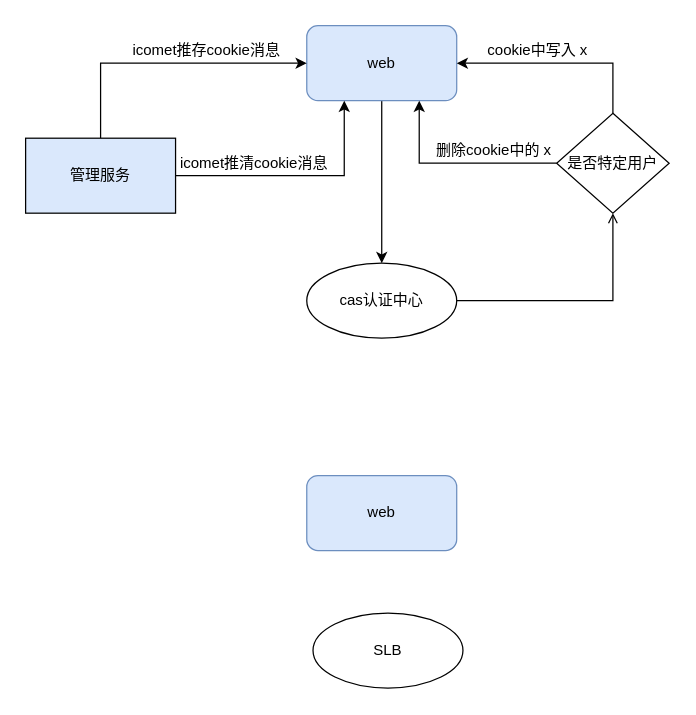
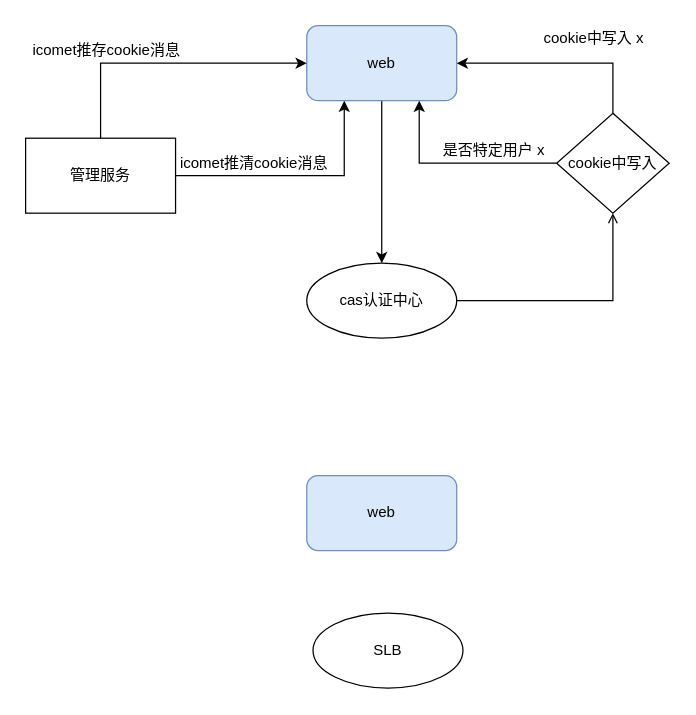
node "icomet推存cookie消息": moved (207, 51) -> (107, 51)
node "cookie中写入 x": moved (538, 51) -> (594, 38)
node "删除cookie中的 x": label "删除cookie中的 x" -> "是否特定用户 x"
node "是否特定用户": label "是否特定用户" -> "cookie中写入"
node "管理服务": fillcolor #dae8fc -> #ffffff
